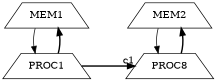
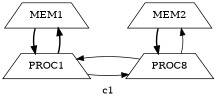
edge "MEM1" -> "PROC1": style solid -> bold
edge "MEM2" -> "PROC8": style solid -> bold
edge "PROC8" -> "MEM2": style bold -> solid
edge "PROC8" -> "PROC1": added
edge "PROC1" -> "PROC8": style bold -> solid
